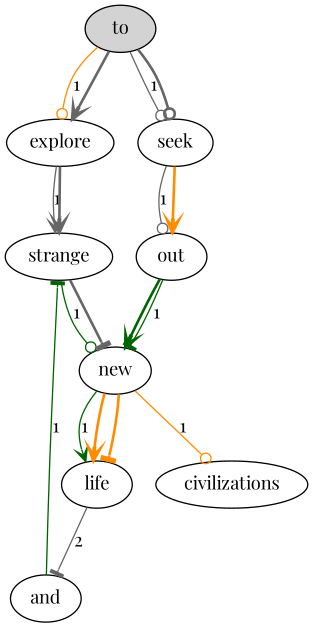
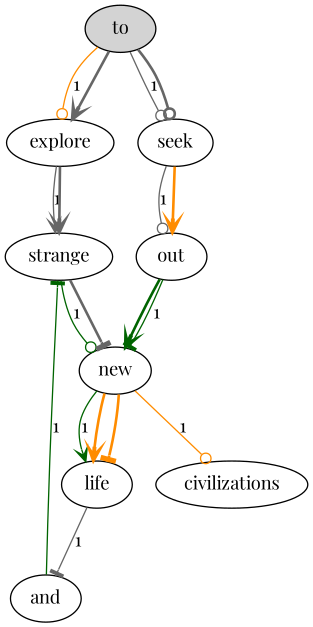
edge "life" -> "and": label "2" -> "1"
